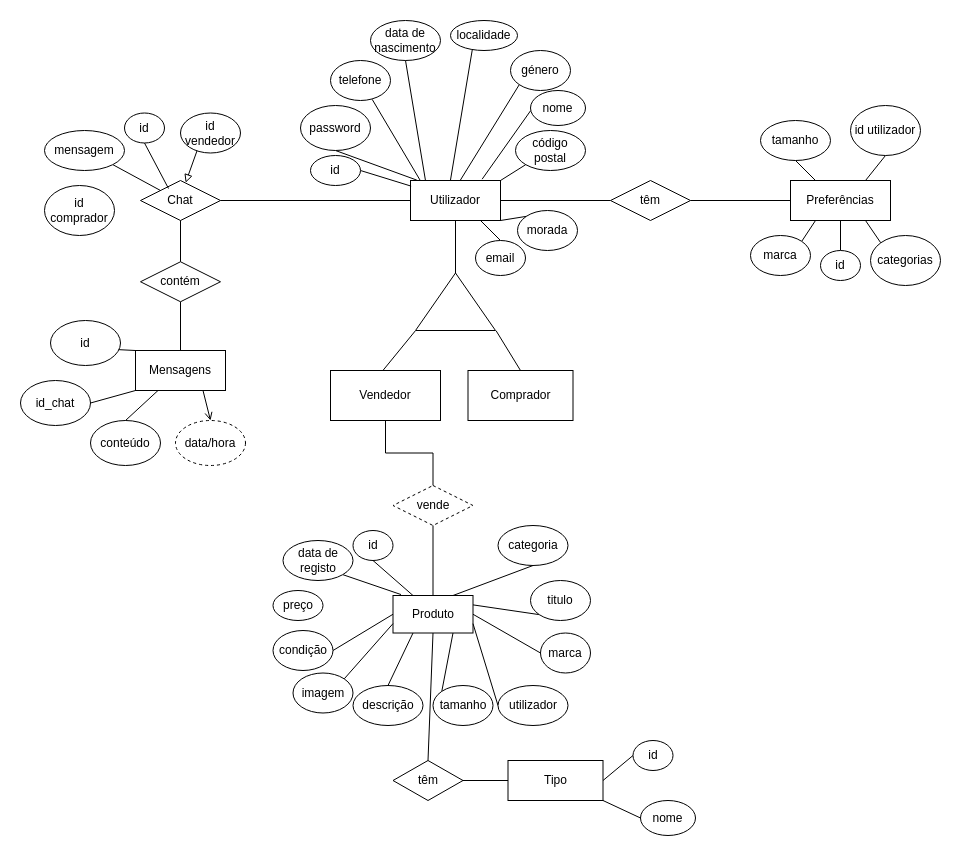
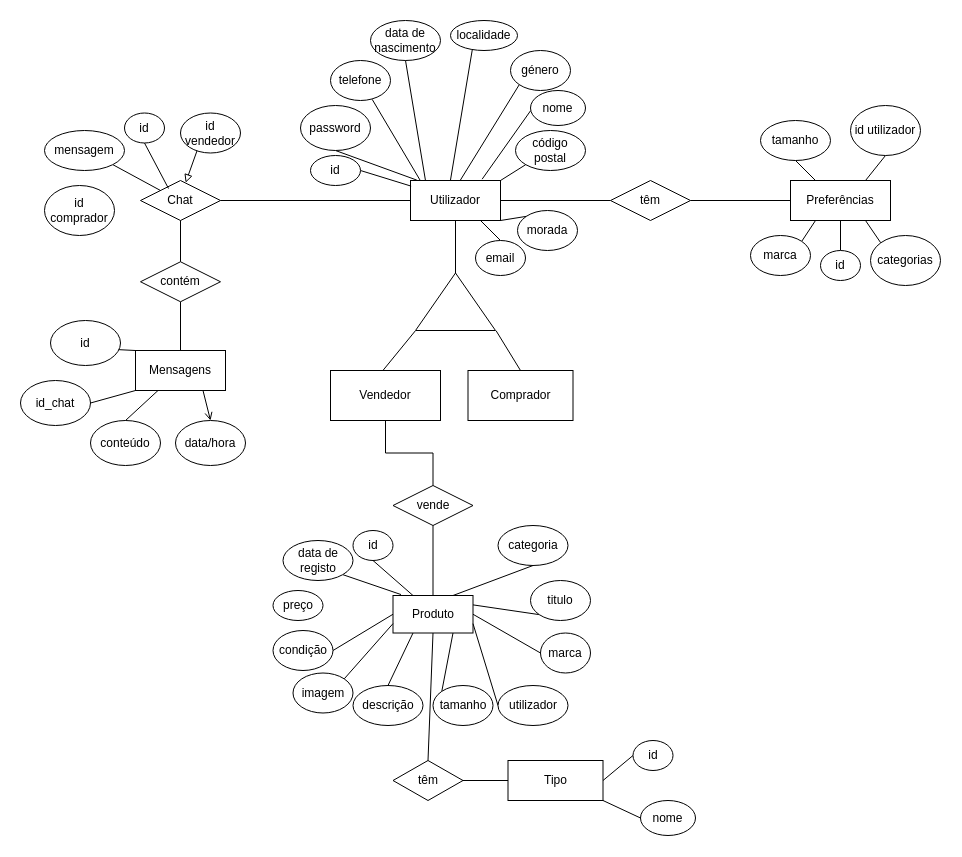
node "data/hora": style dashed -> solid
node "vende": style dashed -> solid
